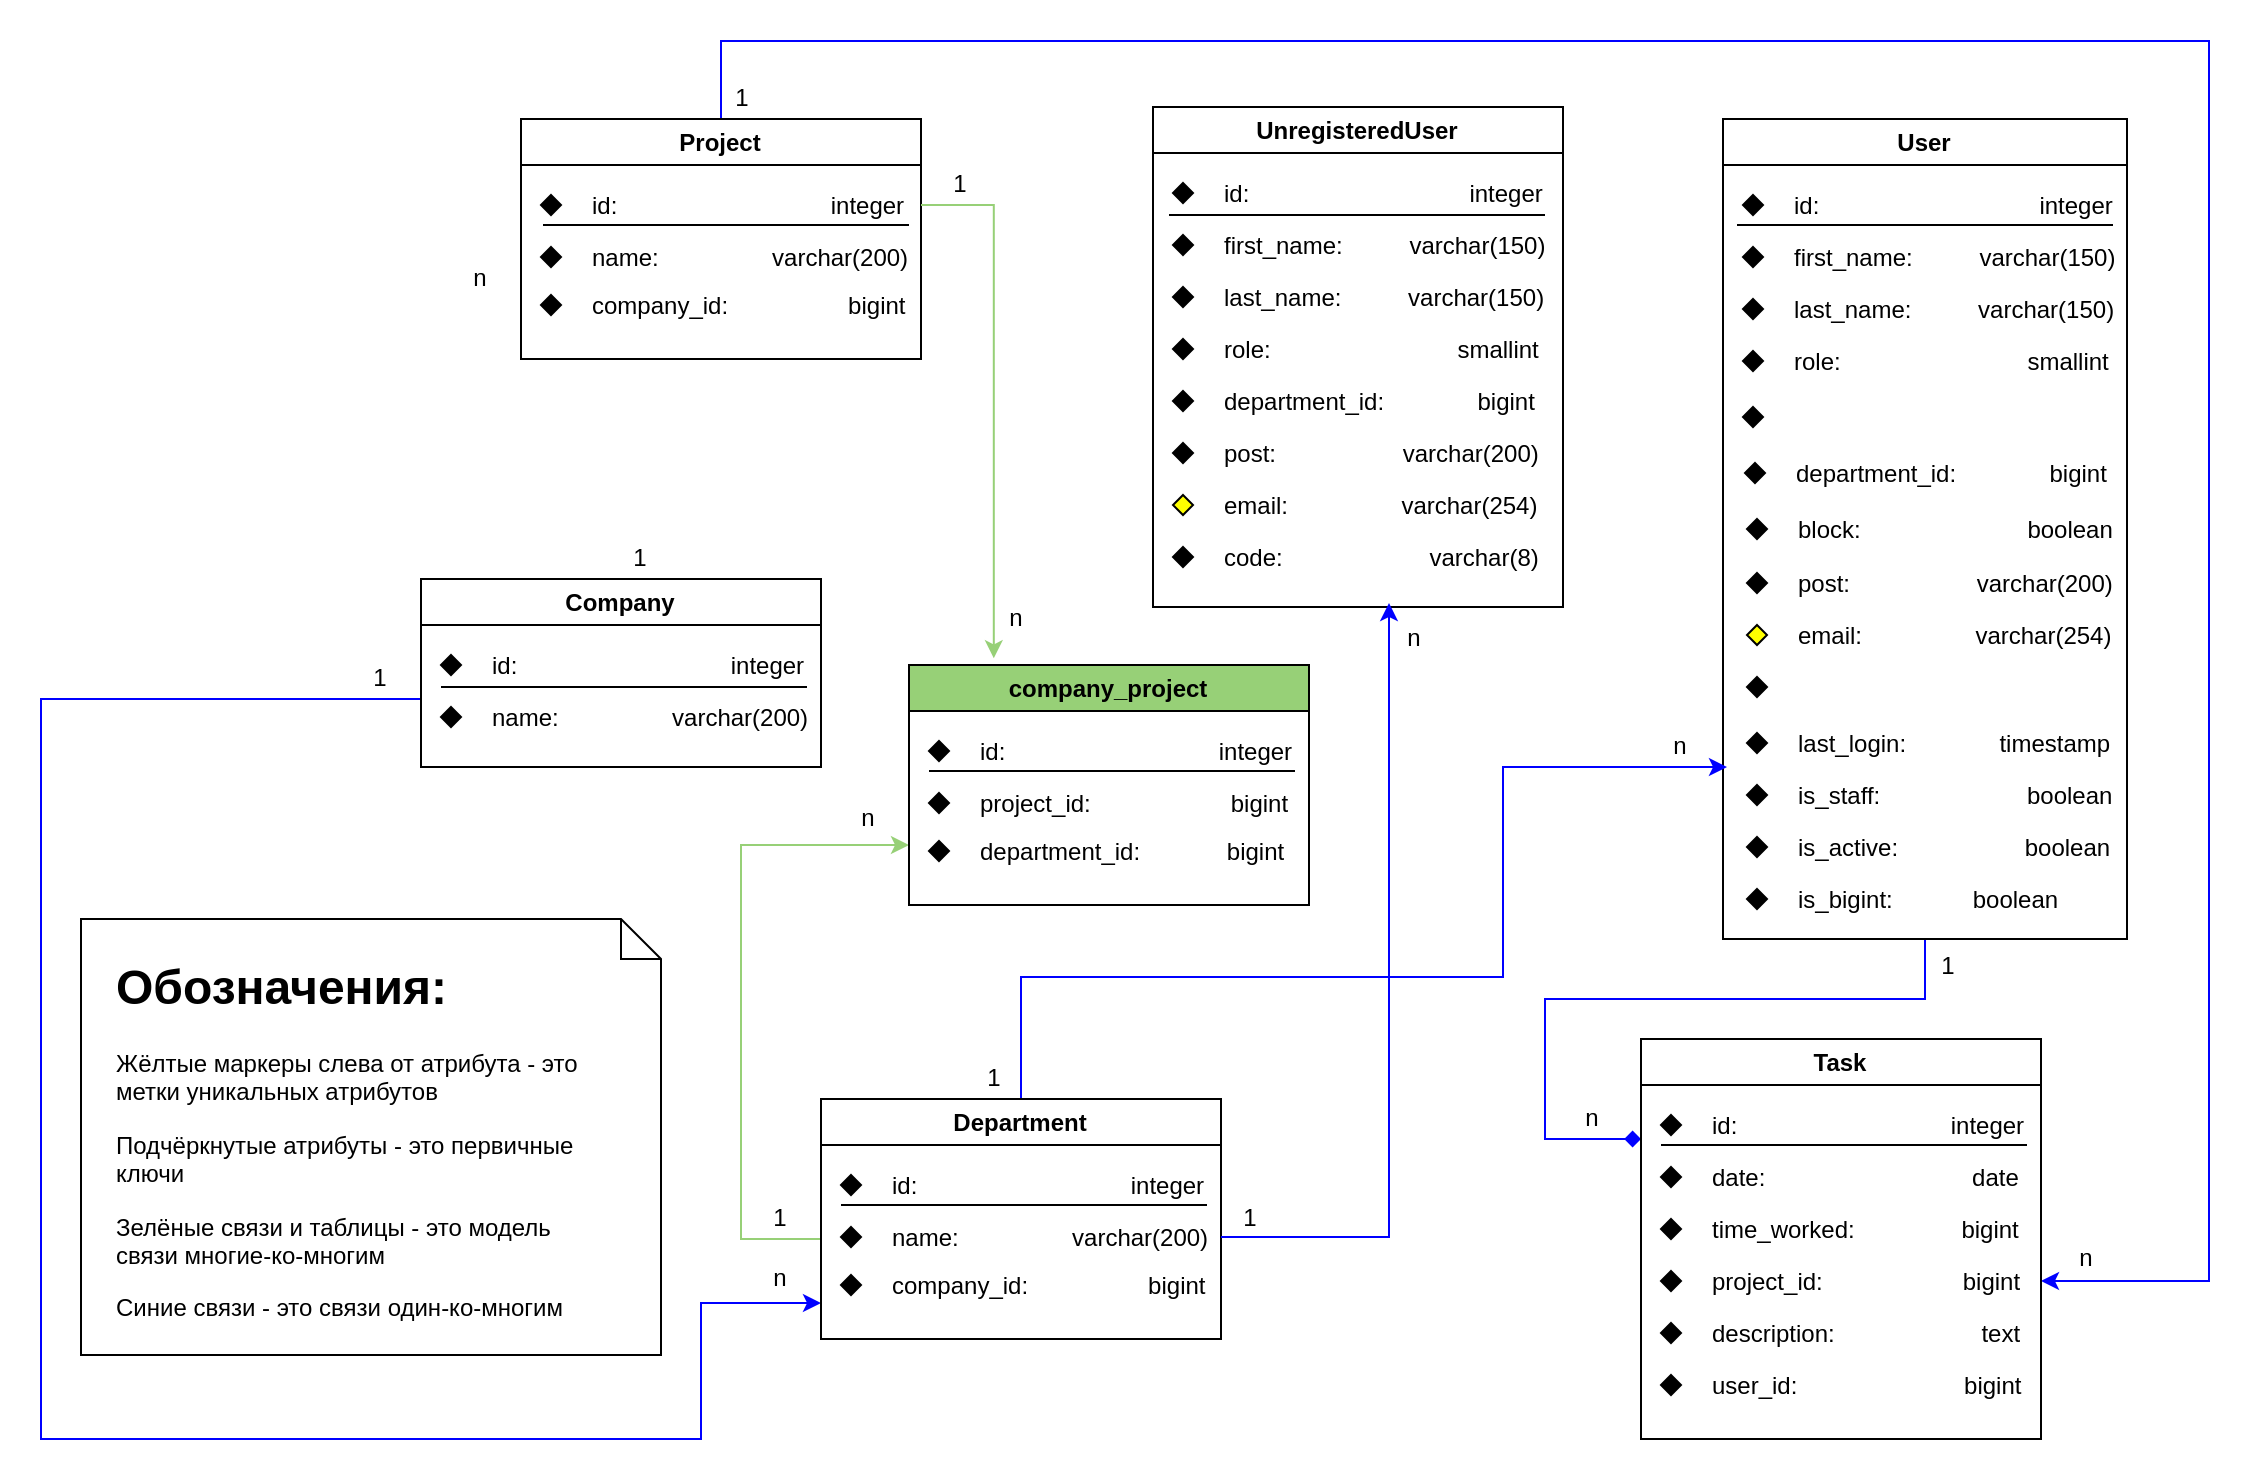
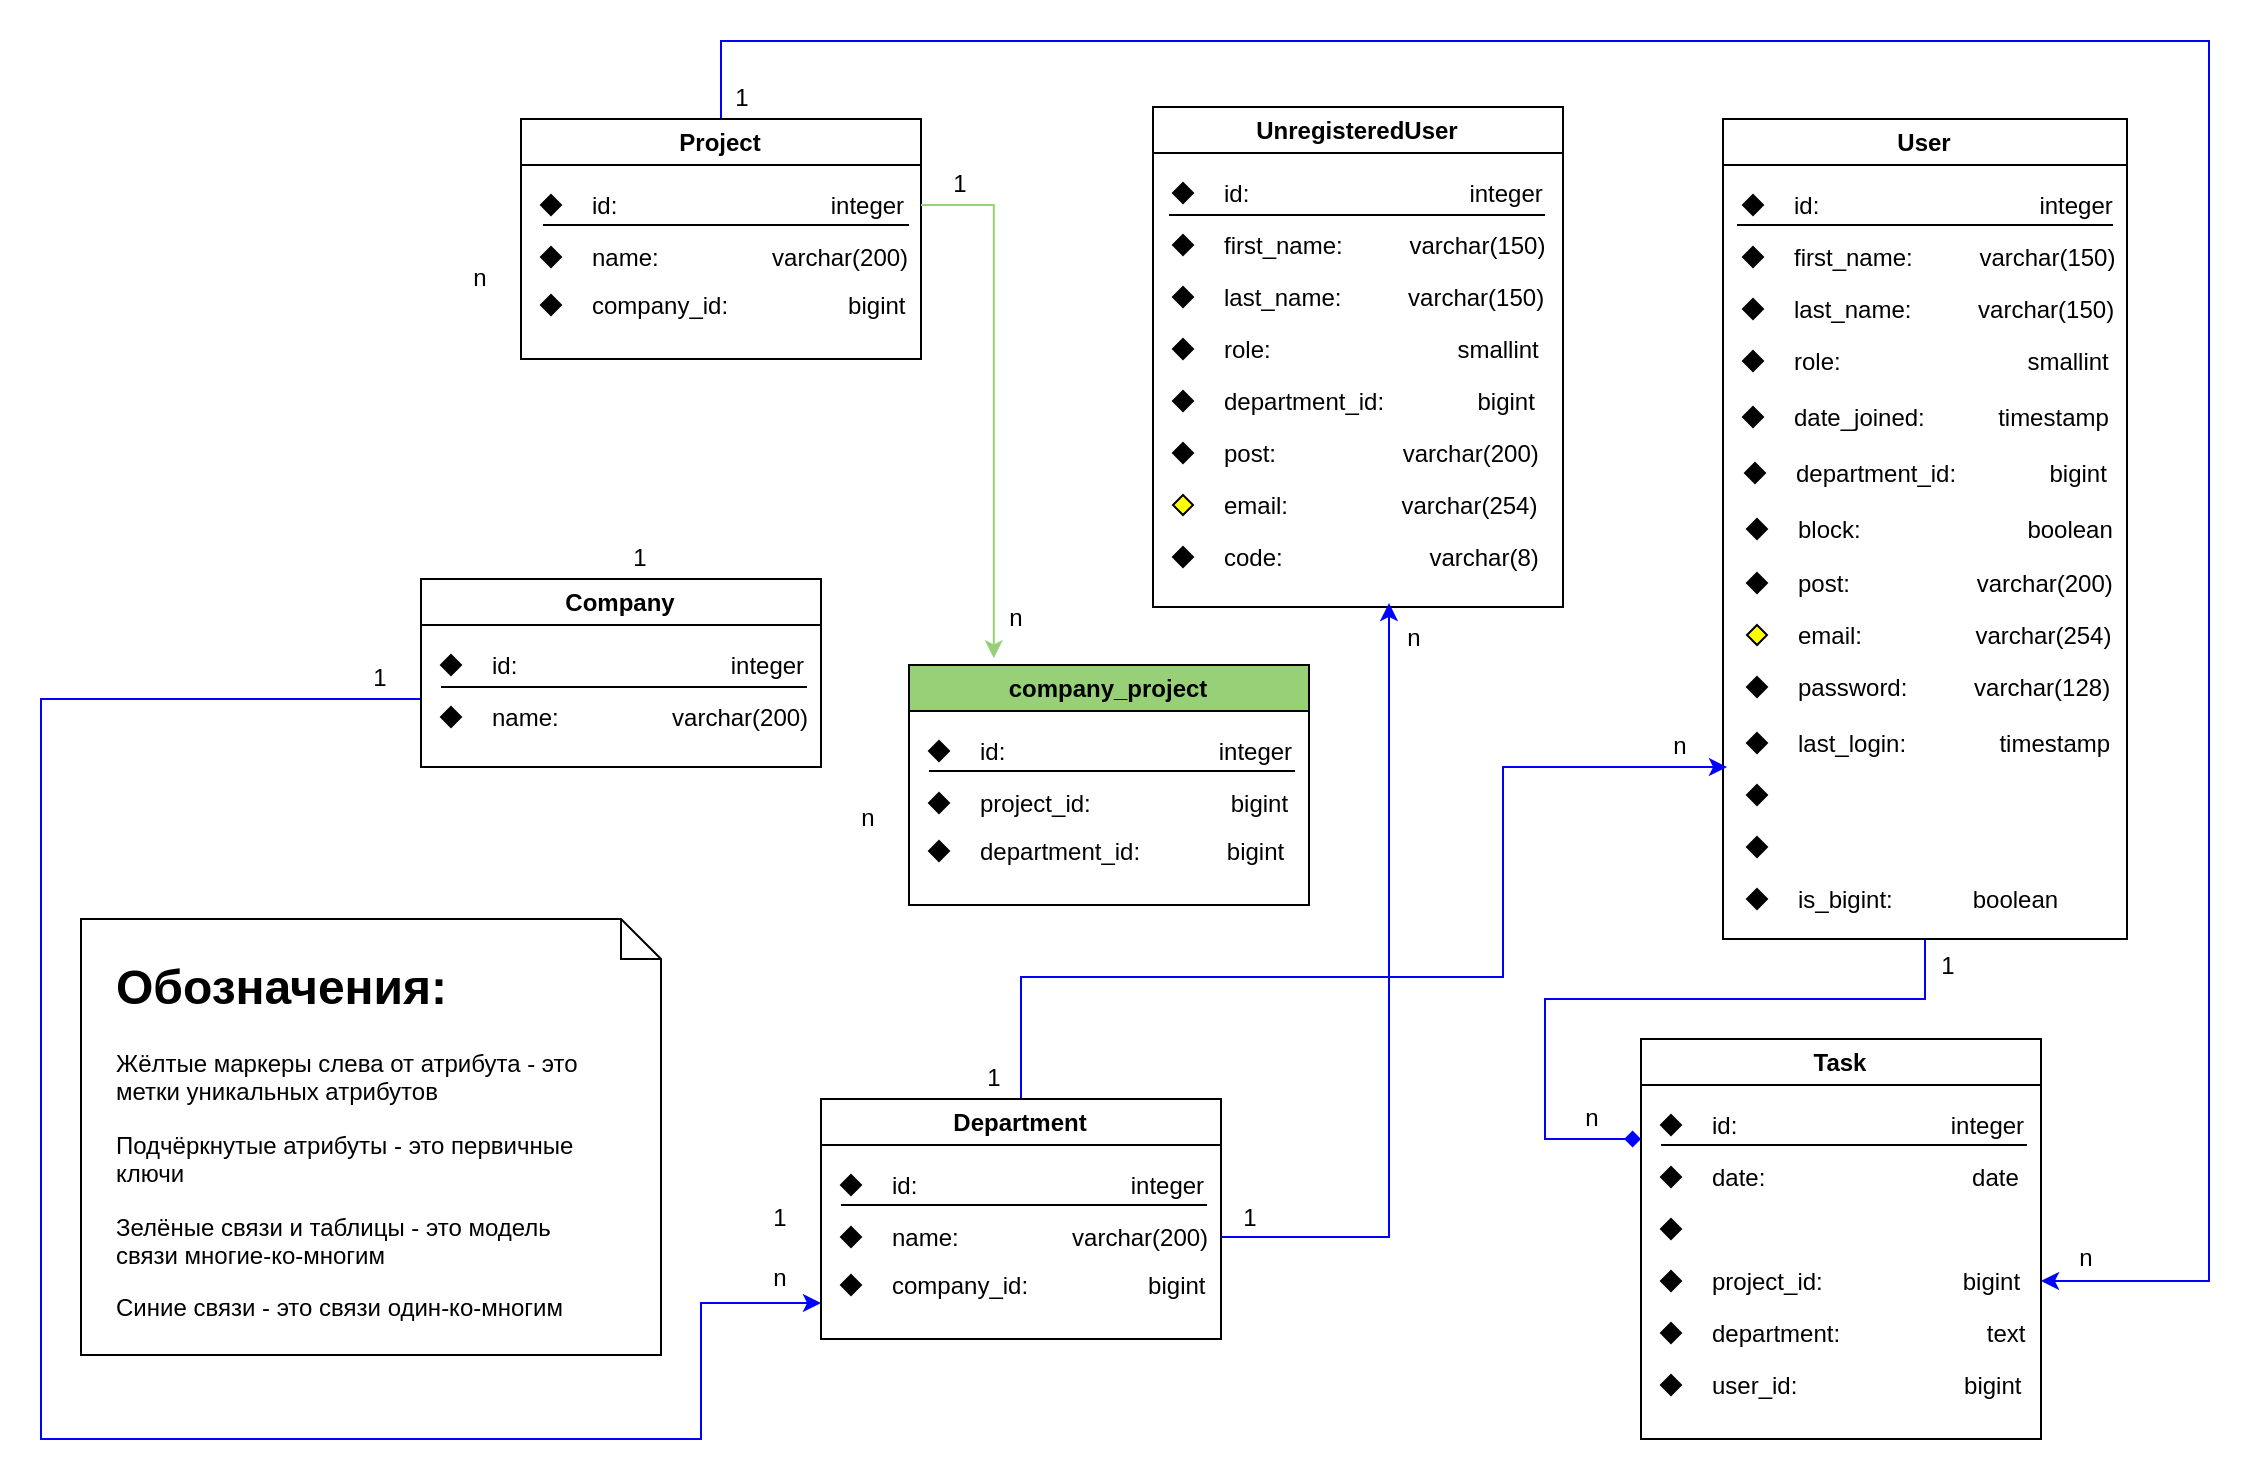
node "date_joined: timestamp": added
node "password: varchar(128)": added
node "is_staff: boolean": removed
node "is_active: boolean": removed
edge "Department" -> "company_project": removed
node "time_worked: bigint": removed
node "description: text": label "description: text" -> "department: text"
